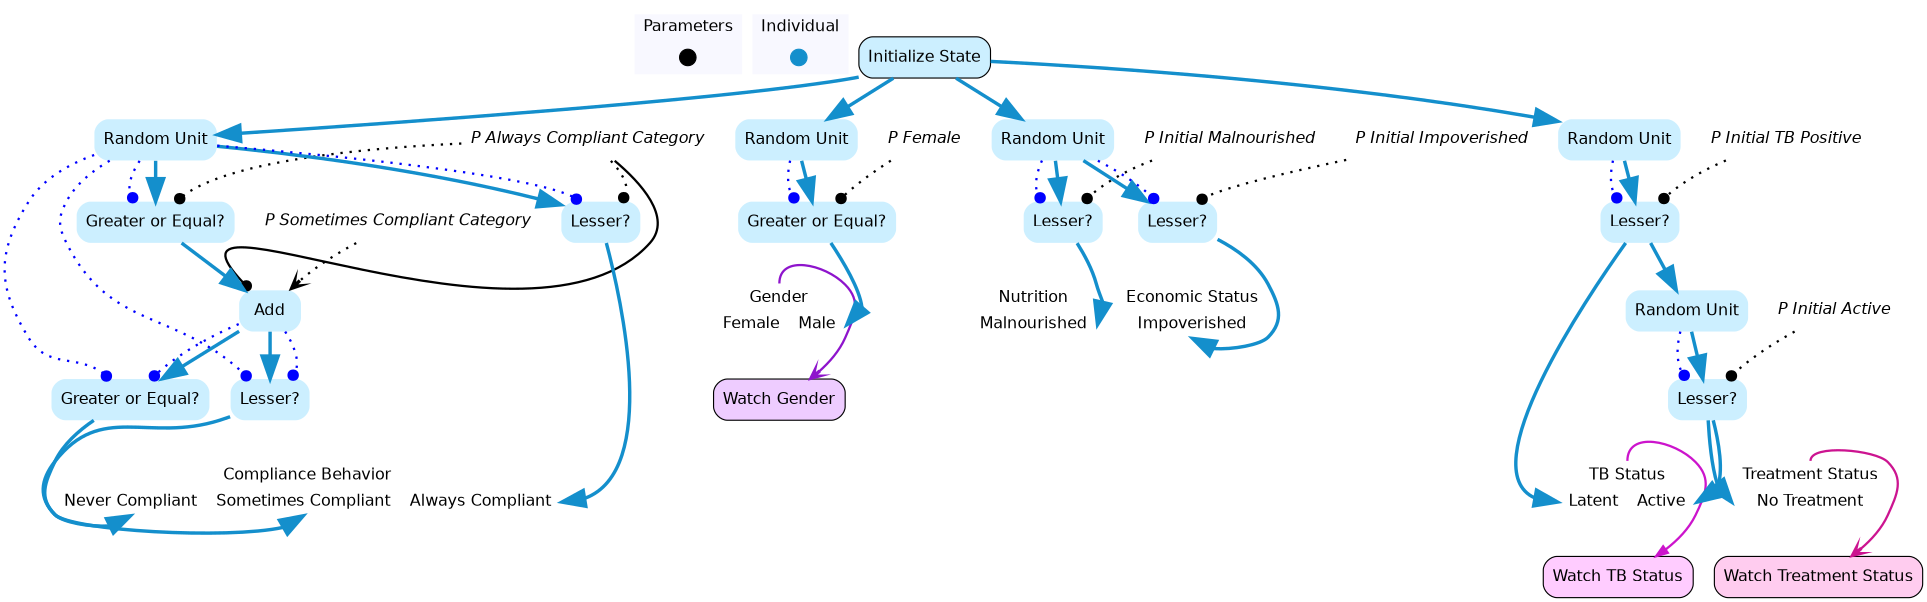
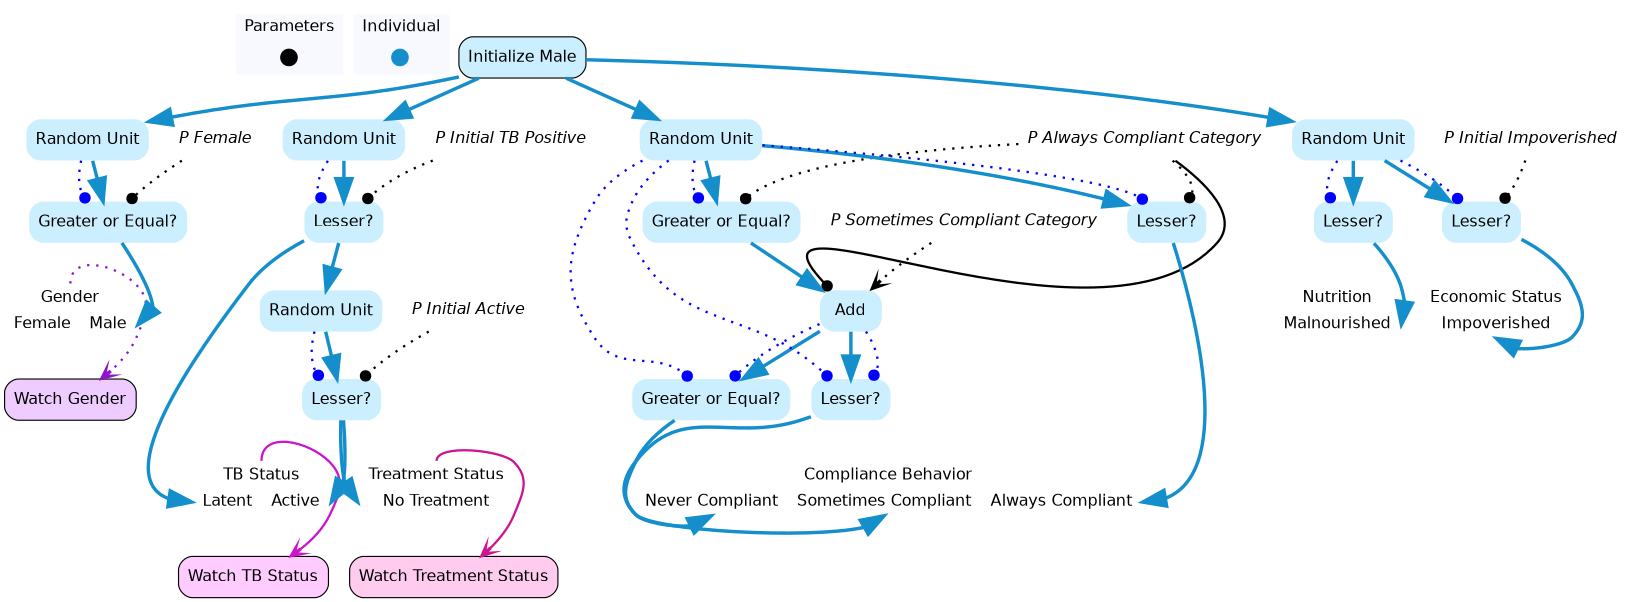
node "Initialize State": label "Initialize State" -> "Initialize Male"
node "P Initial Malnourished": removed
edge "Gender" -> "Watch Gender": style solid -> dotted
edge "TB Status" -> "Watch TB Status": arrowhead normal -> vee
